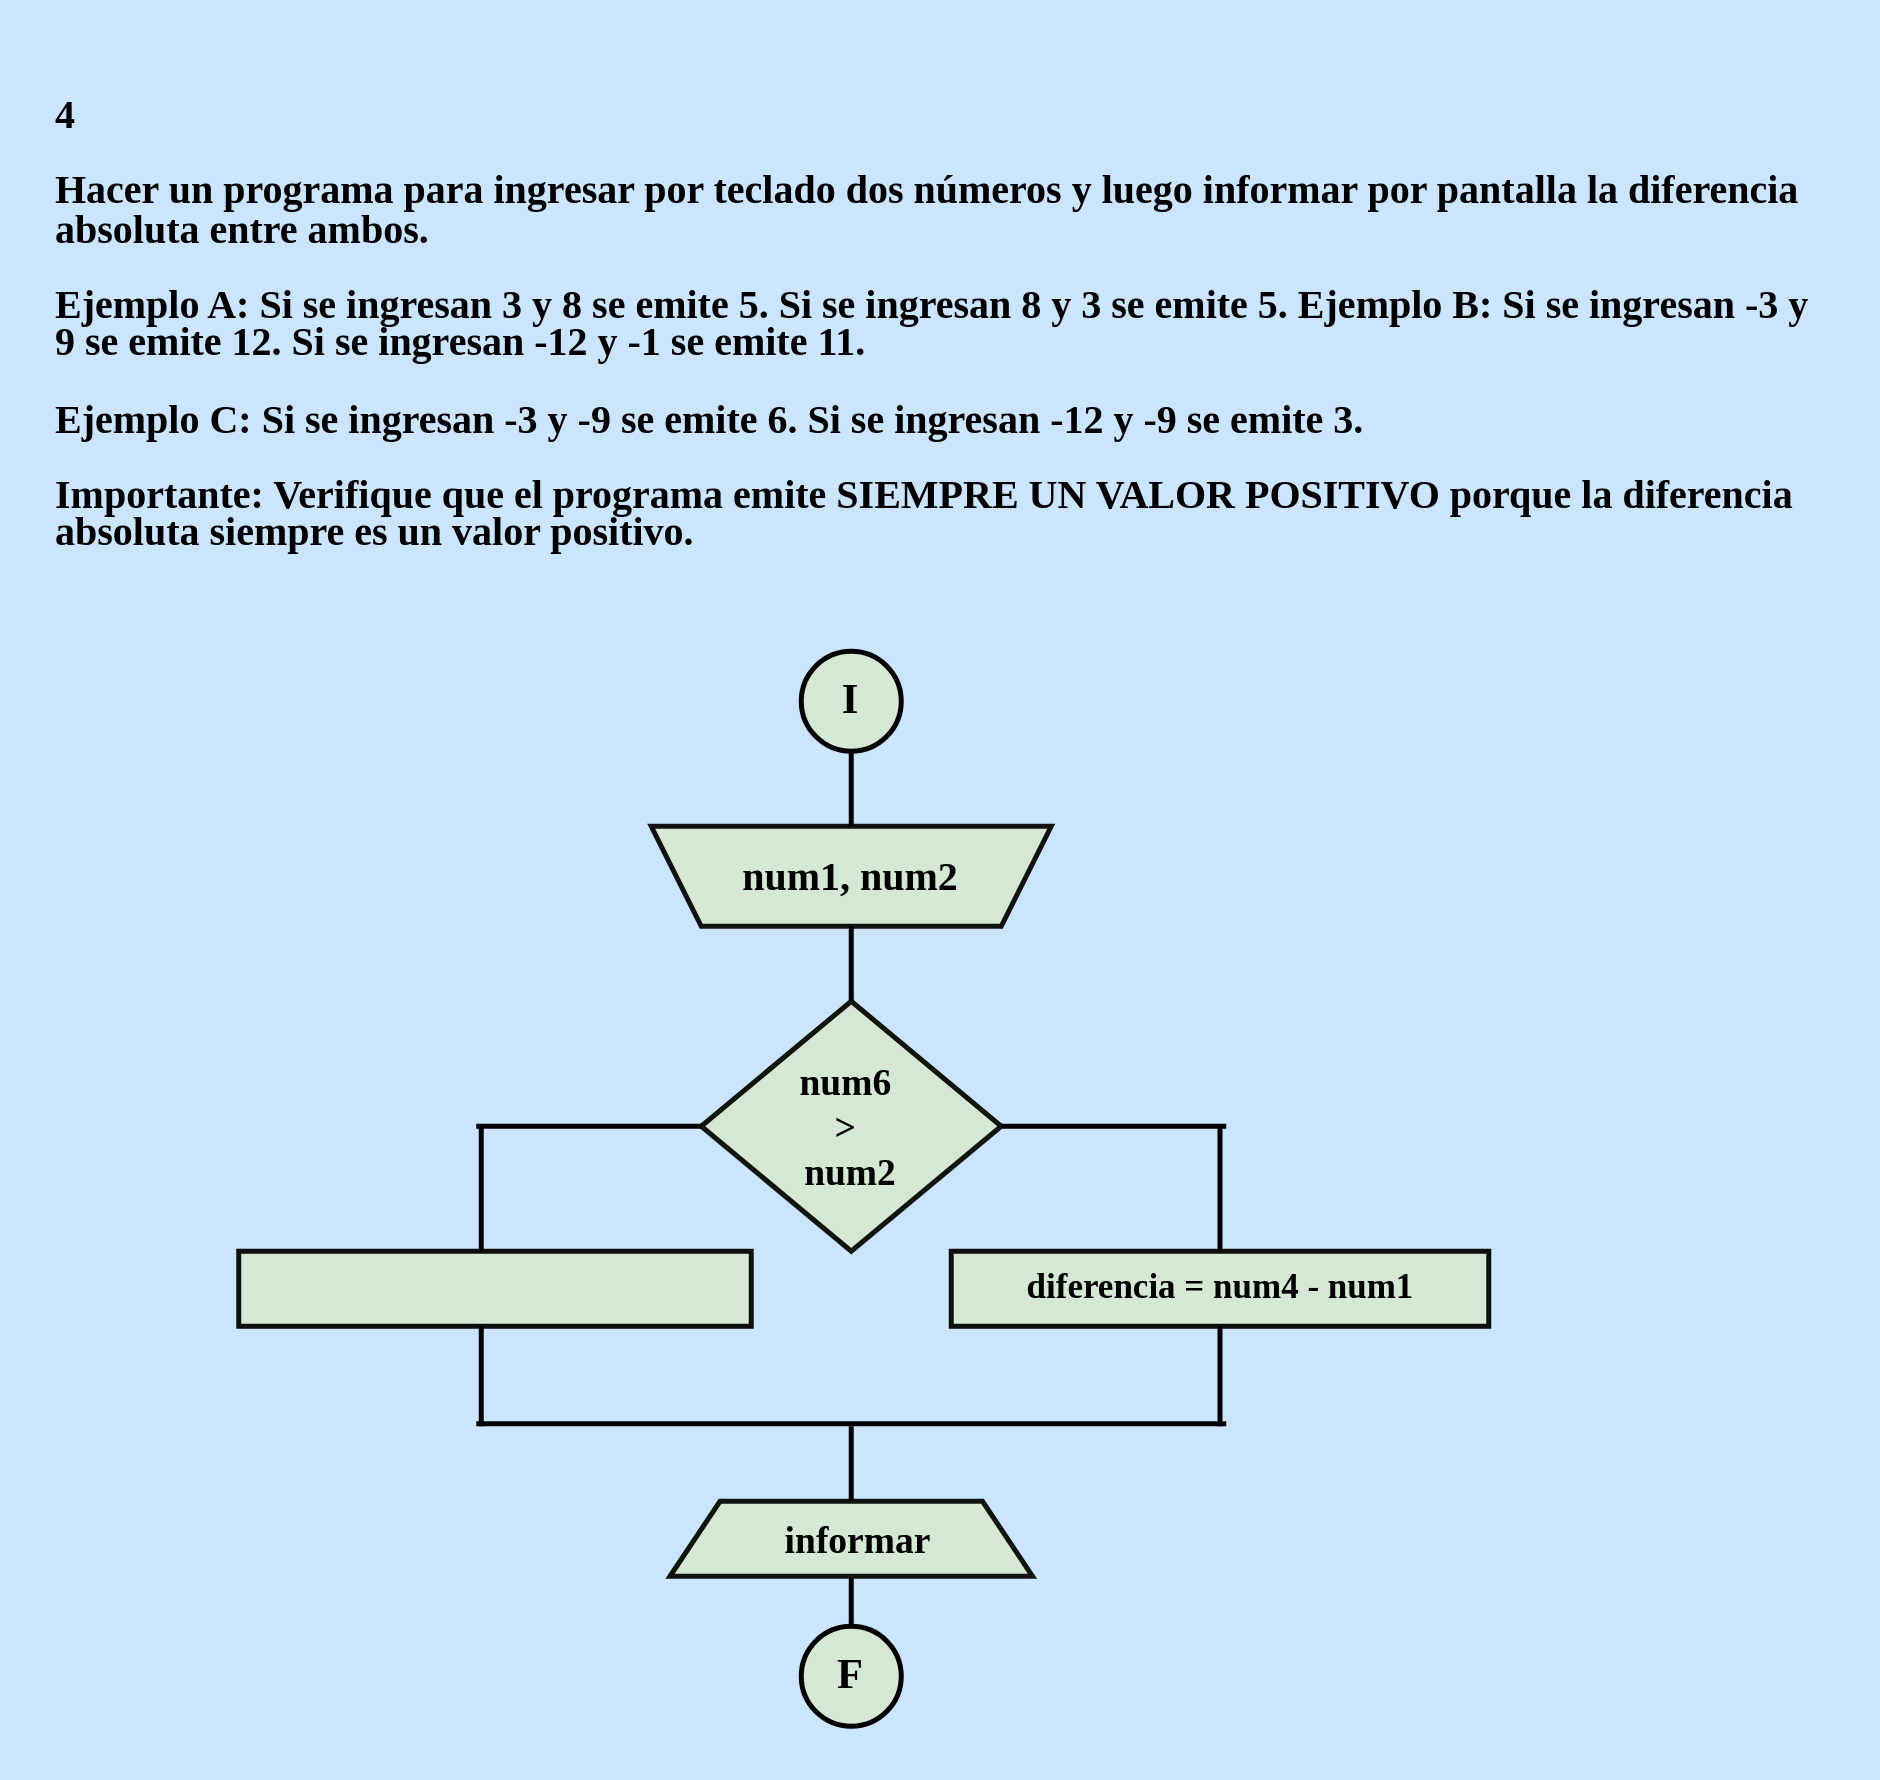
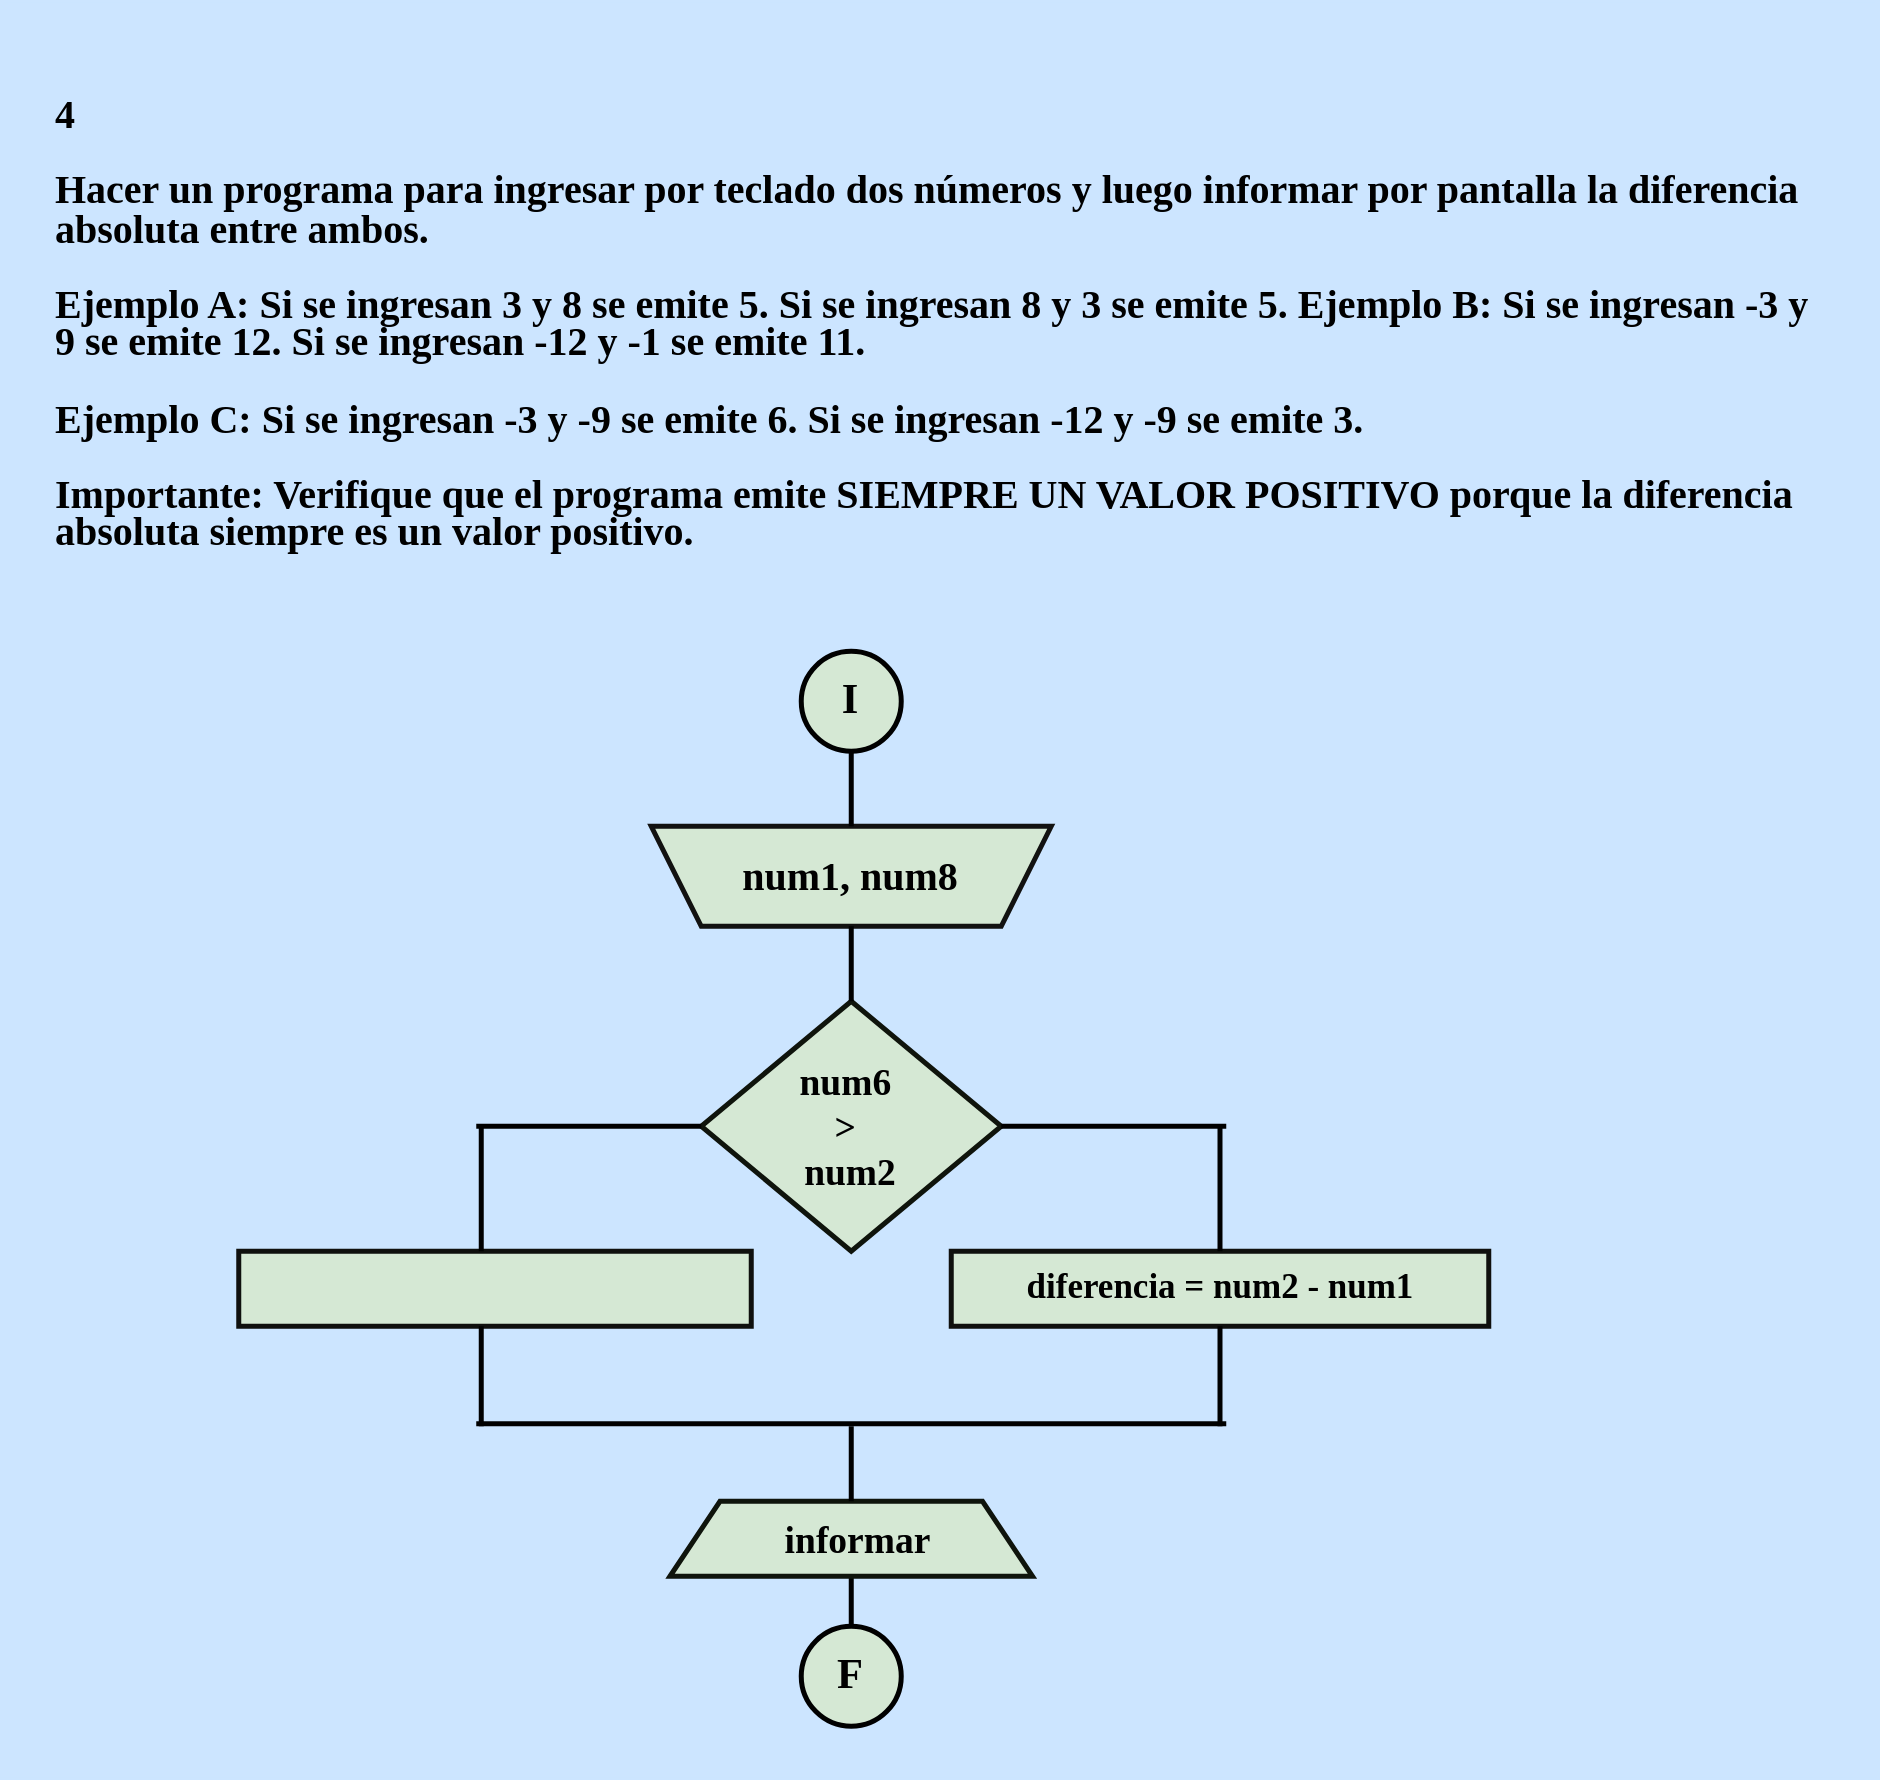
node "num1, num2": label "num1, num2" -> "num1, num8"
node "diferencia = num4 - num1": label "diferencia = num4 - num1" -> "diferencia = num2 - num1"
